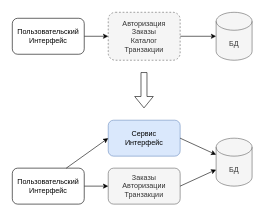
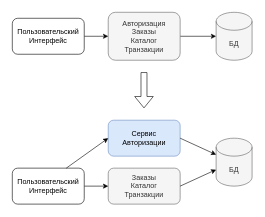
node "Авторизация Заказы Каталог Транзакции": style dashed -> solid
node "Сервис Интерфейс": label "Сервис Интерфейс" -> "Сервис Авторизации"
node "Заказы Авторизации Транзакции": label "Заказы Авторизации Транзакции" -> "Заказы Каталог Транзакции"
